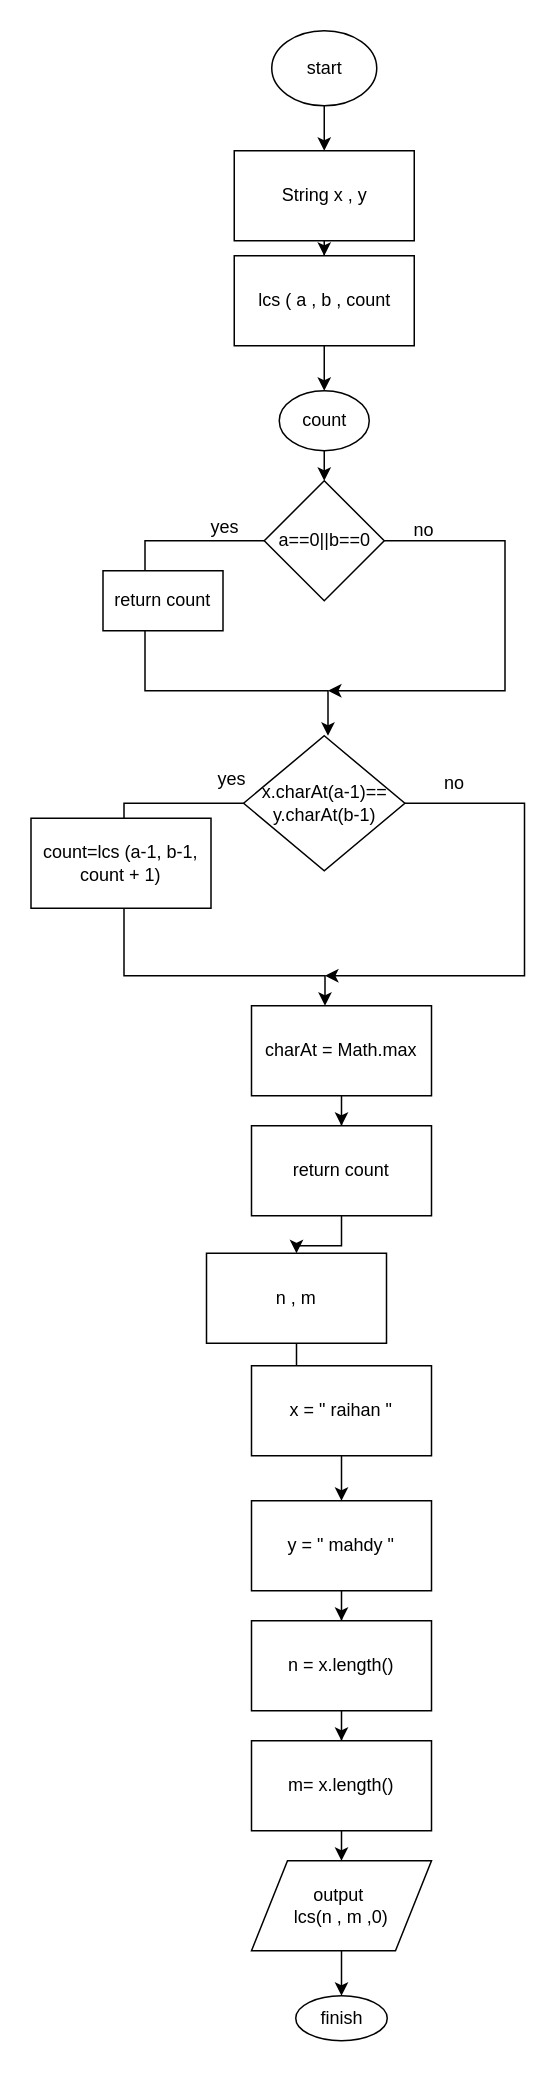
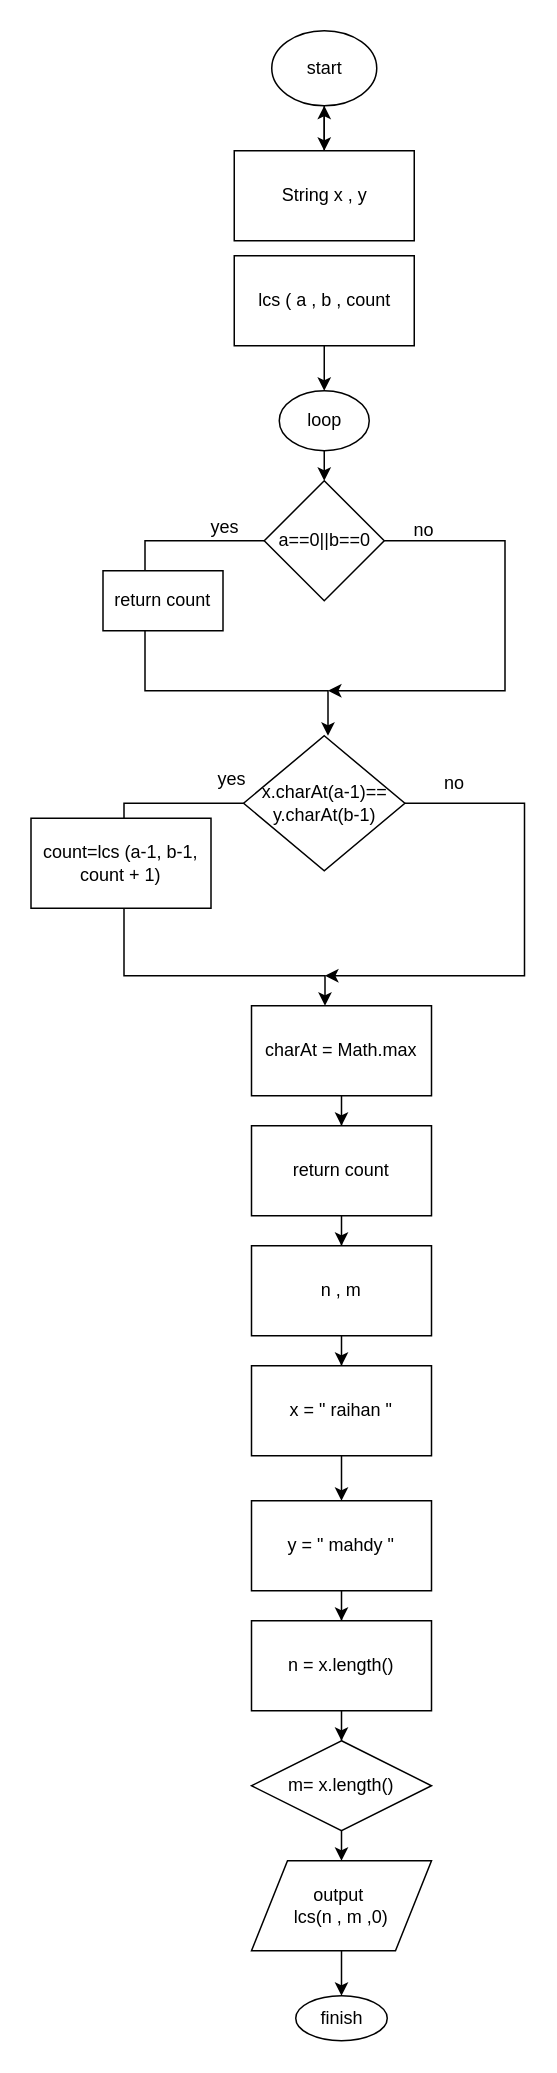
edge "String x , y" -> "lcs ( a , b , count": now "String x , y" -> "start"
node "count": label "count" -> "loop"
node "n , m": moved (296, 1298) -> (341, 1291)
node "m= x.length()": shape rectangle -> diamond
